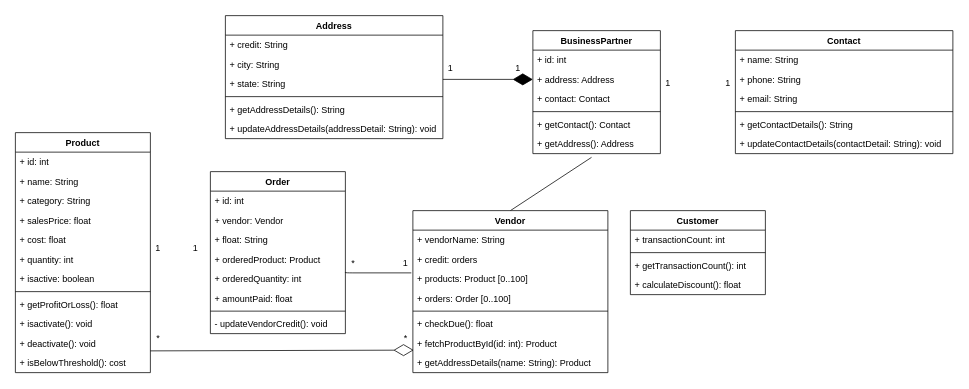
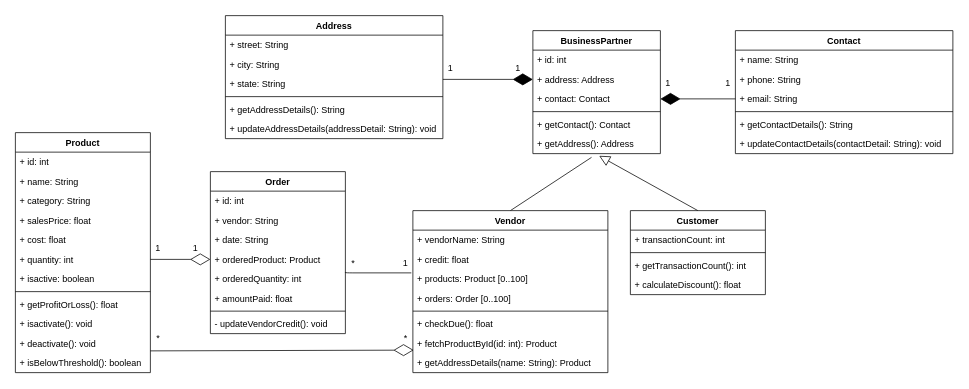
node "+ credit: String": label "+ credit: String" -> "+ street: String"
edge "+ email: String" -> "+ contact: Contact": added
edge "Customer" -> "+ getAddress(): Address": added
node "+ vendor: Vendor": label "+ vendor: Vendor" -> "+ vendor: String"
node "+ float: String": label "+ float: String" -> "+ date: String"
edge "+ quantity: int" -> "+ orderedProduct: Product": added
node "+ credit: orders": label "+ credit: orders" -> "+ credit: float"
node "+ isBelowThreshold(): cost": label "+ isBelowThreshold(): cost" -> "+ isBelowThreshold(): boolean"
